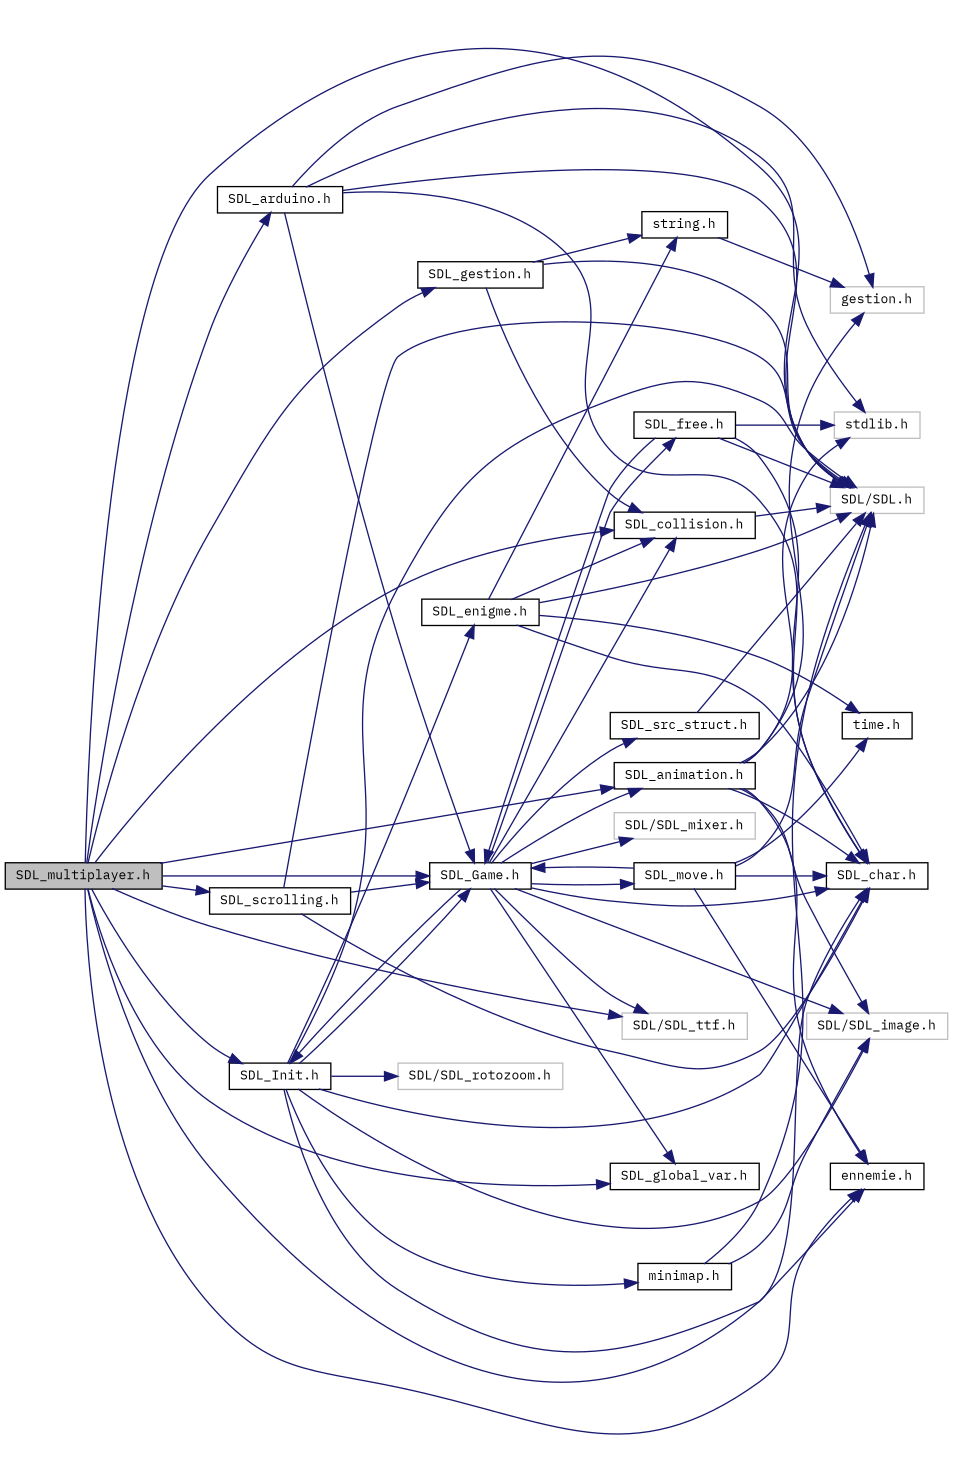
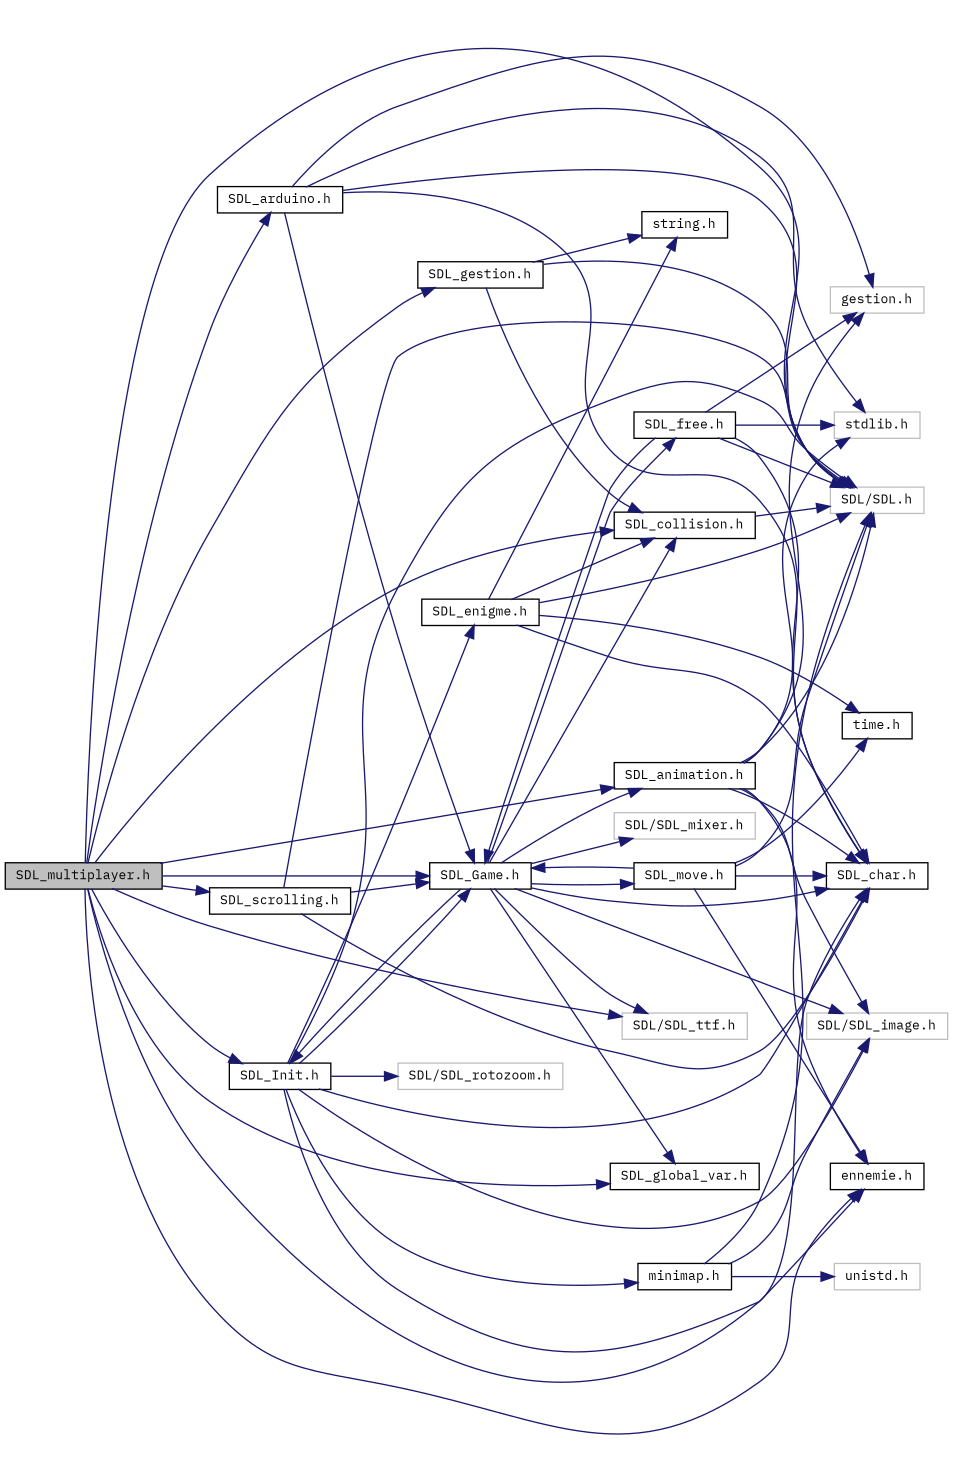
edge "string.h" -> "gestion.h": now "SDL_free.h" -> "gestion.h"
node "SDL_src_struct.h": removed
node "unistd.h": added
